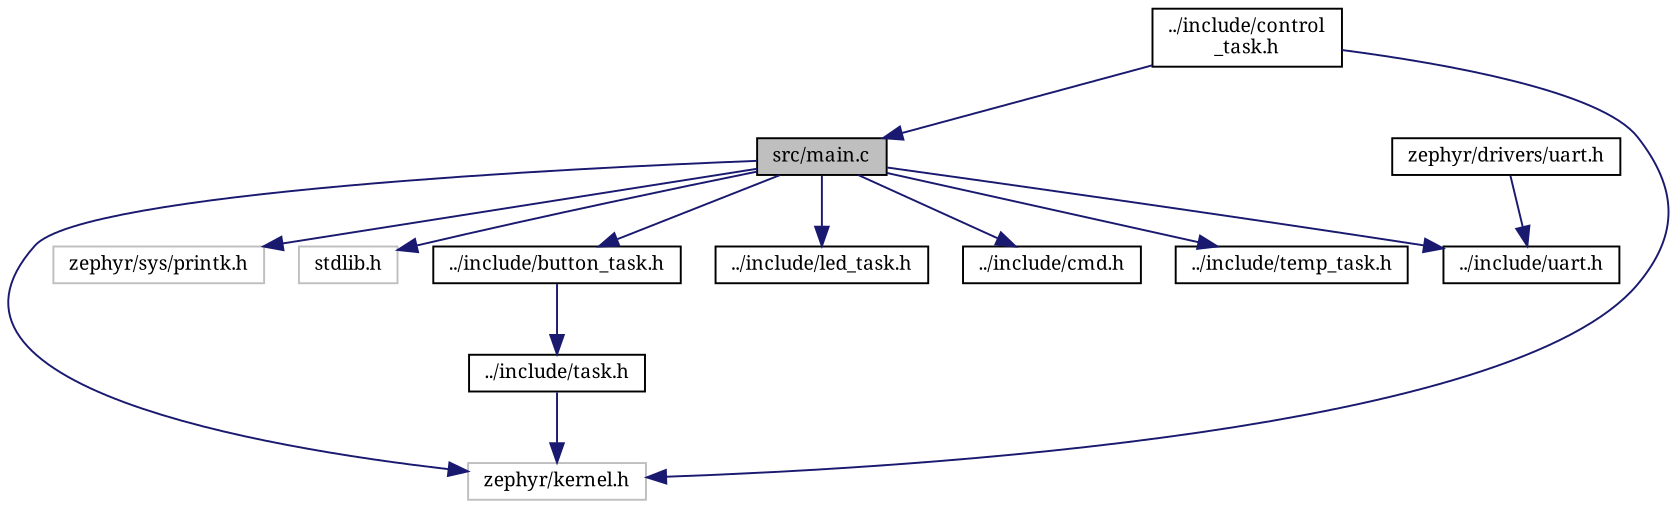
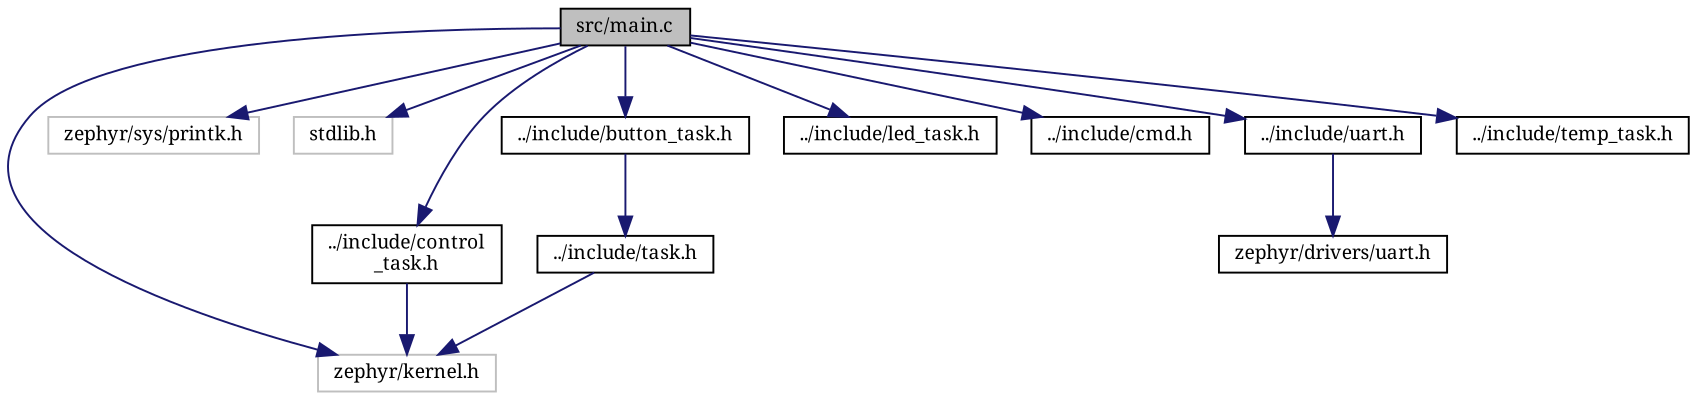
edge "../include/control _task.h" -> "src/main.c": reversed
edge "zephyr/drivers/uart.h" -> "../include/uart.h": reversed
